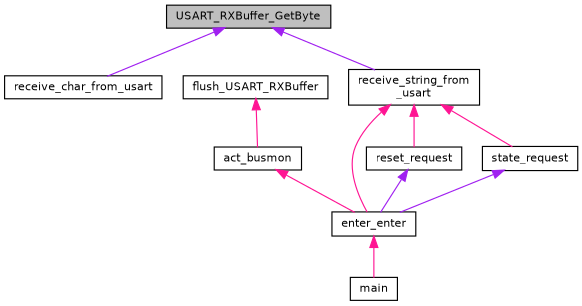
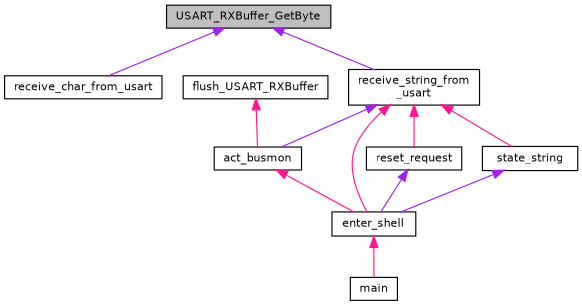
edge "act_busmon" -> "receive_string_from _usart": added
node "state_request": label "state_request" -> "state_string"
node "enter_enter": label "enter_enter" -> "enter_shell"
